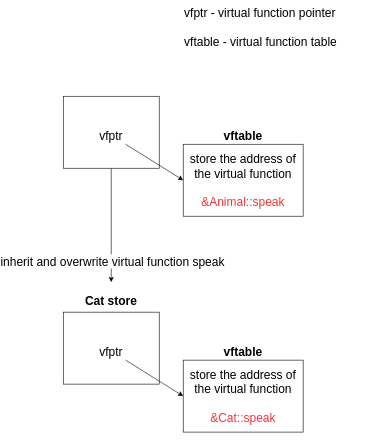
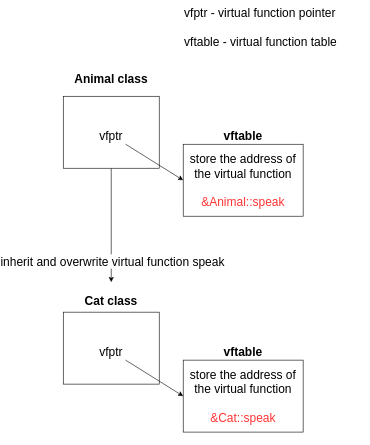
node "Animal class": added
node "Cat store": label "Cat store" -> "Cat class"
